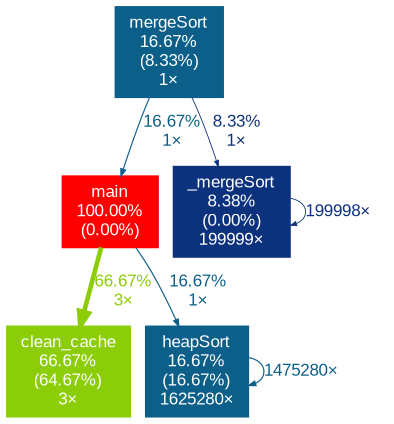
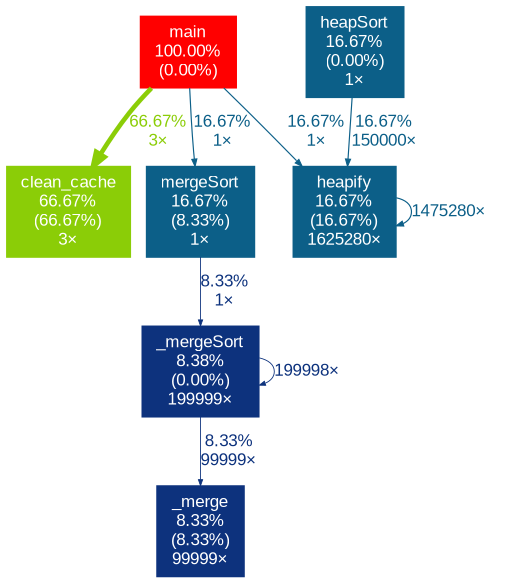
node "heapSort 16.67% (0.00%) 1×": added
edge "mergeSort 16.67% (8.33%) 1×" -> "main 100.00% (0.00%)": reversed
node "clean_cache 66.67% (64.67%) 3×": label "clean_cache 66.67% (64.67%) 3×" -> "clean_cache 66.67% (66.67%) 3×"
node "heapSort 16.67% (16.67%) 1625280×": label "heapSort 16.67% (16.67%) 1625280×" -> "heapify 16.67% (16.67%) 1625280×"
node "_merge 8.33% (8.33%) 99999×": added
